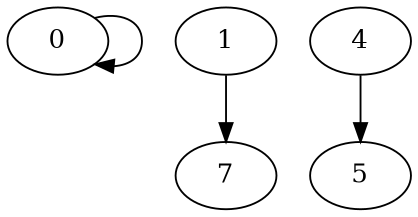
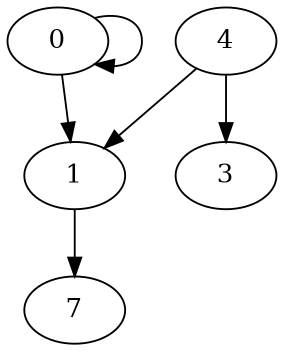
edge "0" -> "1": added
edge "4" -> "1": added
node "5": label "5" -> "3"
